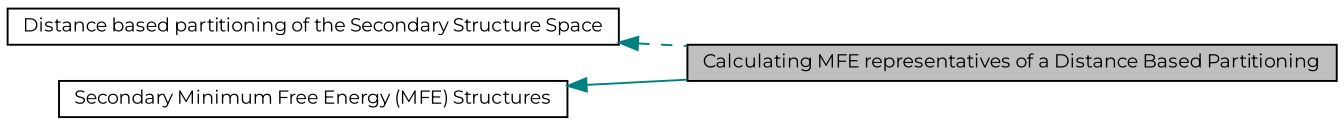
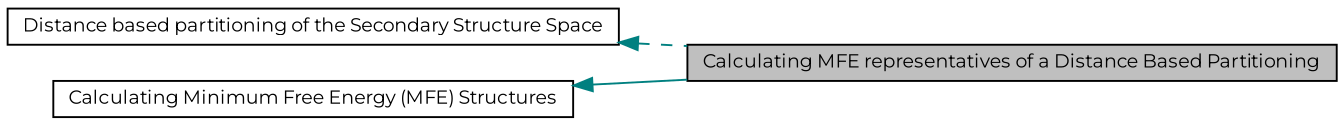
node "Secondary Minimum Free Energy (MFE) Structures": label "Secondary Minimum Free Energy (MFE) Structures" -> "Calculating Minimum Free Energy (MFE) Structures"
